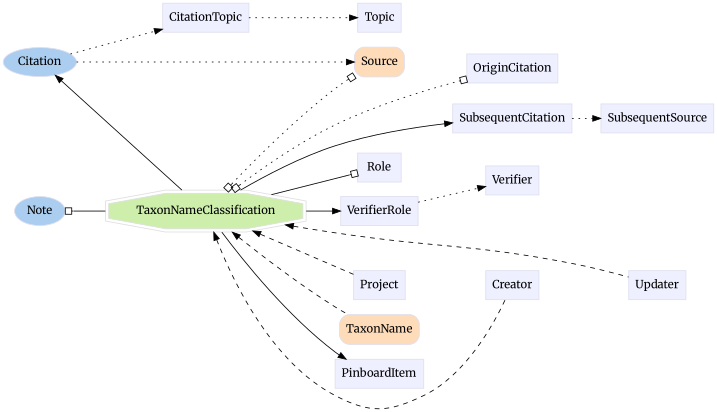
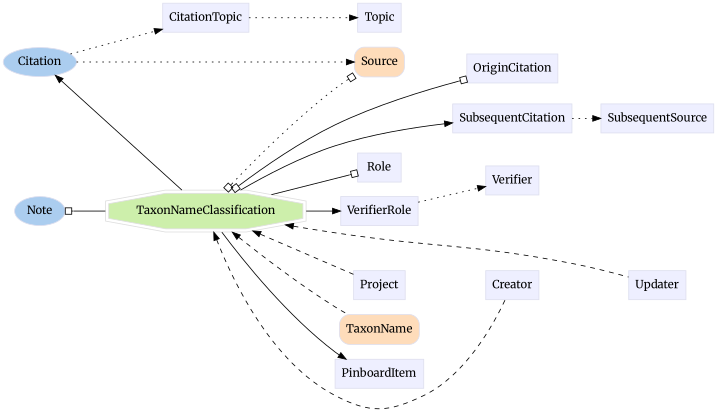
edge "OriginCitation" -- "TaxonNameClassification": style dotted -> solid
